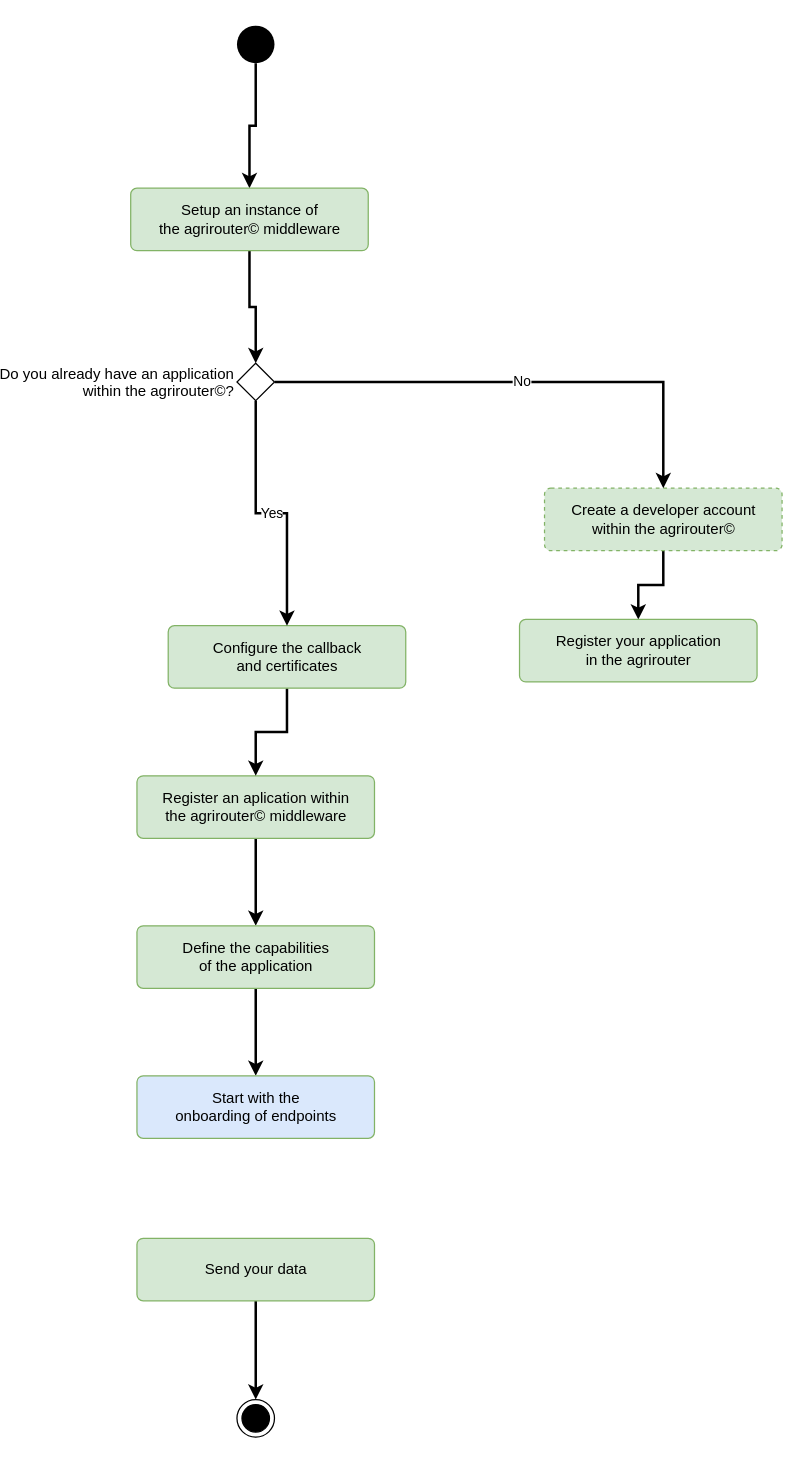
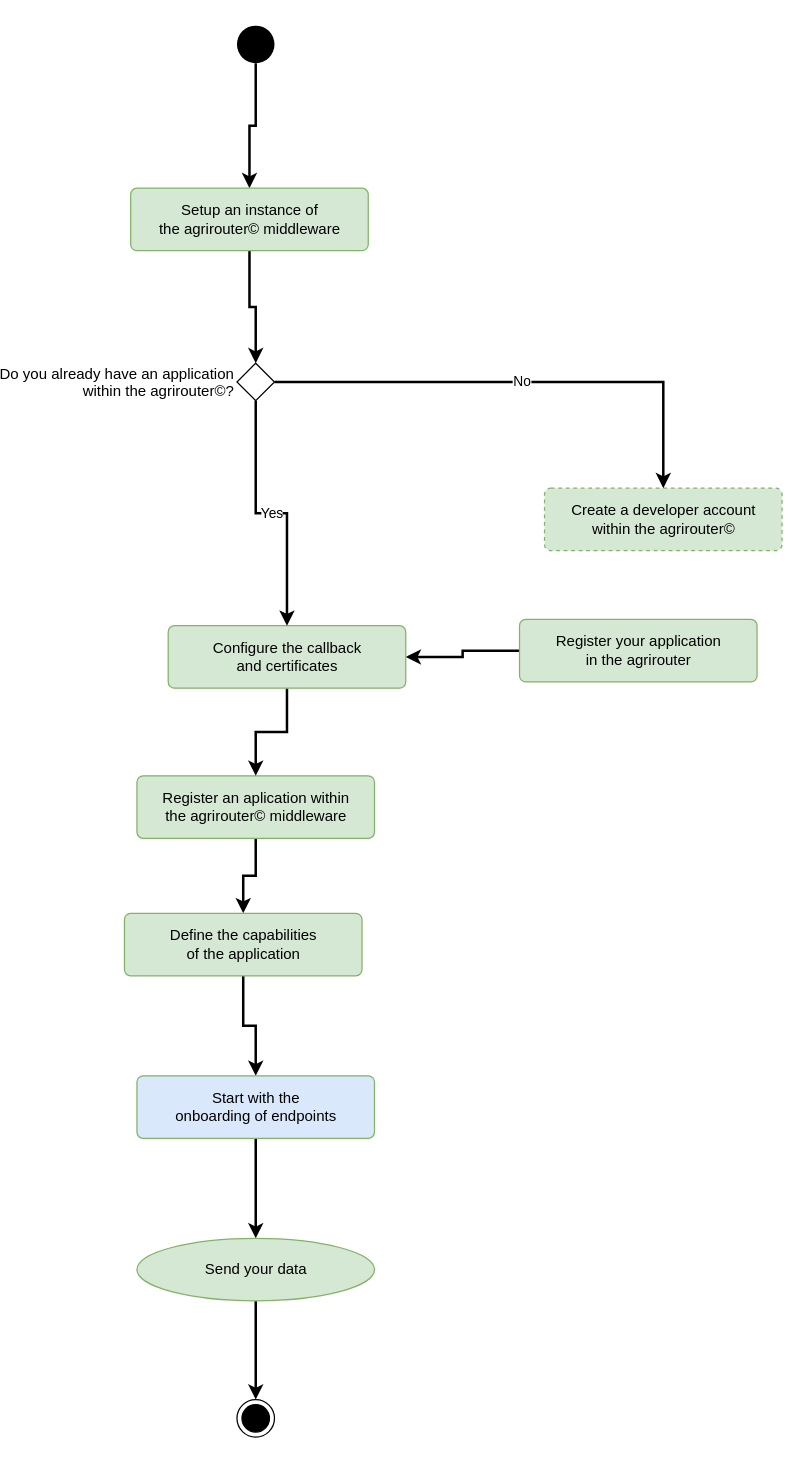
edge "Create a developer account within the agrirouter©" -> "Register your application in the agrirouter": removed
edge "Register your application in the agrirouter" -> "Configure the callback and certificates": added
node "Define the capabilities of the application": moved (256, 957) -> (243, 944)
edge "Start with the onboarding of endpoints" -> "Send your data": added
node "Send your data": shape rounded rectangle -> ellipse
